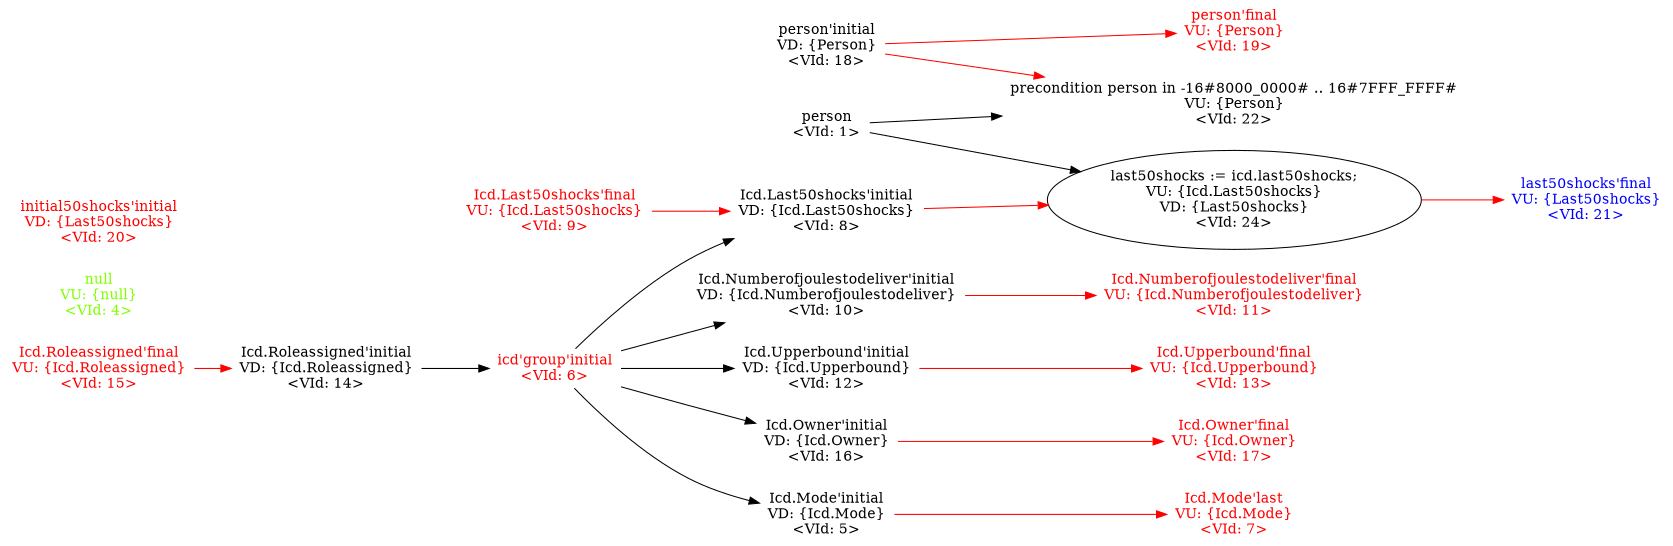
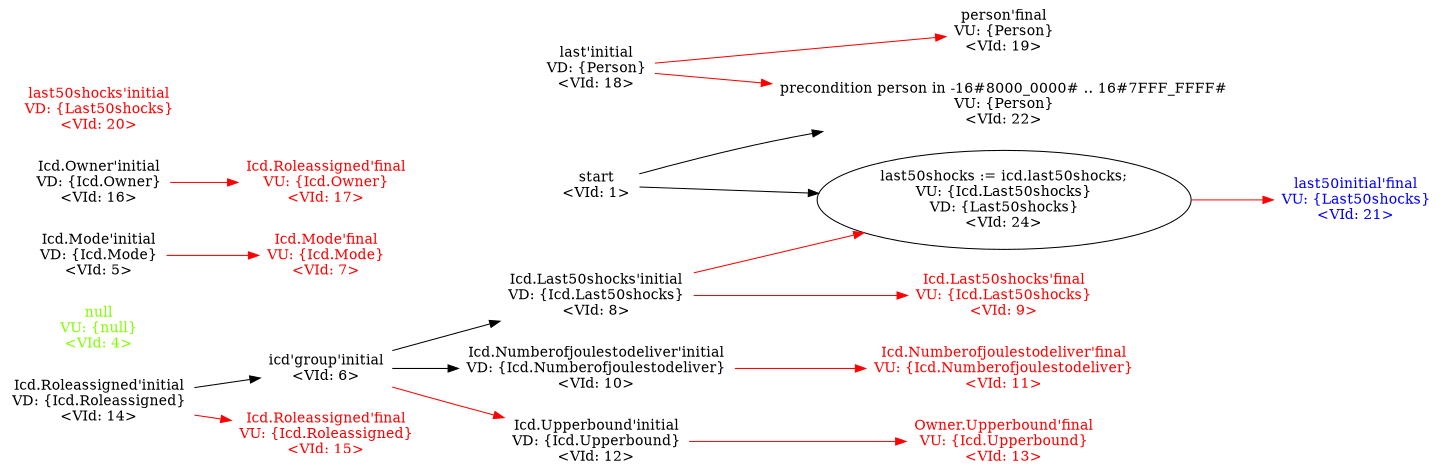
node "person'final VU: {Person} <VId: 19>": fontcolor red -> black
node "person'initial VD: {Person} <VId: 18>": label "person'initial VD: {Person} <VId: 18>" -> "last'initial VD: {Person} <VId: 18>"
node "person <VId: 1>": label "person <VId: 1>" -> "start <VId: 1>"
node "last50shocks'final VU: {Last50shocks} <VId: 21>": label "last50shocks'final VU: {Last50shocks} <VId: 21>" -> "last50initial'final VU: {Last50shocks} <VId: 21>"
edge "Icd.Last50shocks'final VU: {Icd.Last50shocks} <VId: 9>" -> "Icd.Last50shocks'initial VD: {Icd.Last50shocks} <VId: 8>": reversed
node "initial50shocks'initial VD: {Last50shocks} <VId: 20>": label "initial50shocks'initial VD: {Last50shocks} <VId: 20>" -> "last50shocks'initial VD: {Last50shocks} <VId: 20>"
edge "Icd.Roleassigned'final VU: {Icd.Roleassigned} <VId: 15>" -> "Icd.Roleassigned'initial VD: {Icd.Roleassigned} <VId: 14>": reversed
node "icd'group'initial <VId: 6>": fontcolor red -> black
edge "icd'group'initial <VId: 6>" -> "Icd.Upperbound'initial VD: {Icd.Upperbound} <VId: 12>": color black -> red
node "Icd.Upperbound'final VU: {Icd.Upperbound} <VId: 13>": label "Icd.Upperbound'final VU: {Icd.Upperbound} <VId: 13>" -> "Owner.Upperbound'final VU: {Icd.Upperbound} <VId: 13>"
edge "icd'group'initial <VId: 6>" -> "Icd.Owner'initial VD: {Icd.Owner} <VId: 16>": removed
node "Icd.Owner'final VU: {Icd.Owner} <VId: 17>": label "Icd.Owner'final VU: {Icd.Owner} <VId: 17>" -> "Icd.Roleassigned'final VU: {Icd.Owner} <VId: 17>"
edge "icd'group'initial <VId: 6>" -> "Icd.Mode'initial VD: {Icd.Mode} <VId: 5>": removed
node "Icd.Mode'last VU: {Icd.Mode} <VId: 7>": label "Icd.Mode'last VU: {Icd.Mode} <VId: 7>" -> "Icd.Mode'final VU: {Icd.Mode} <VId: 7>"
